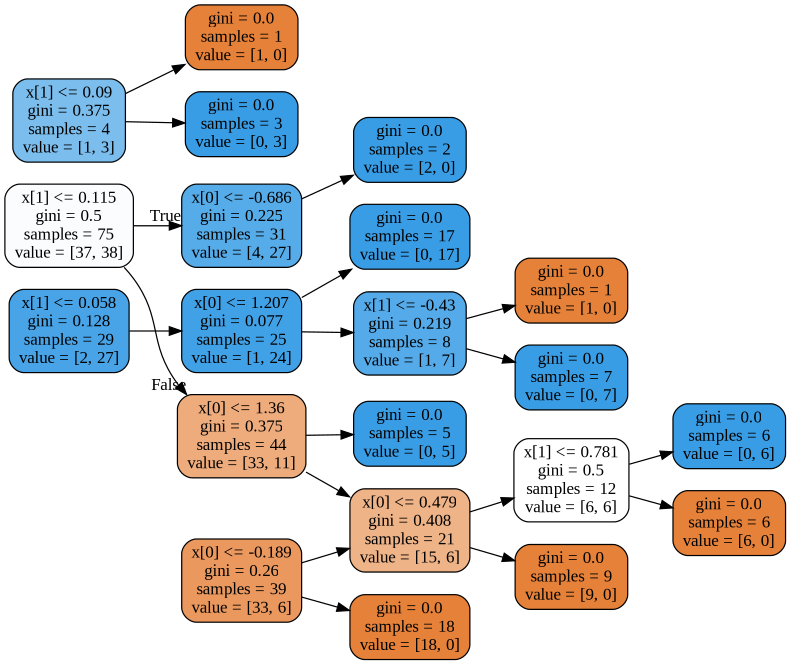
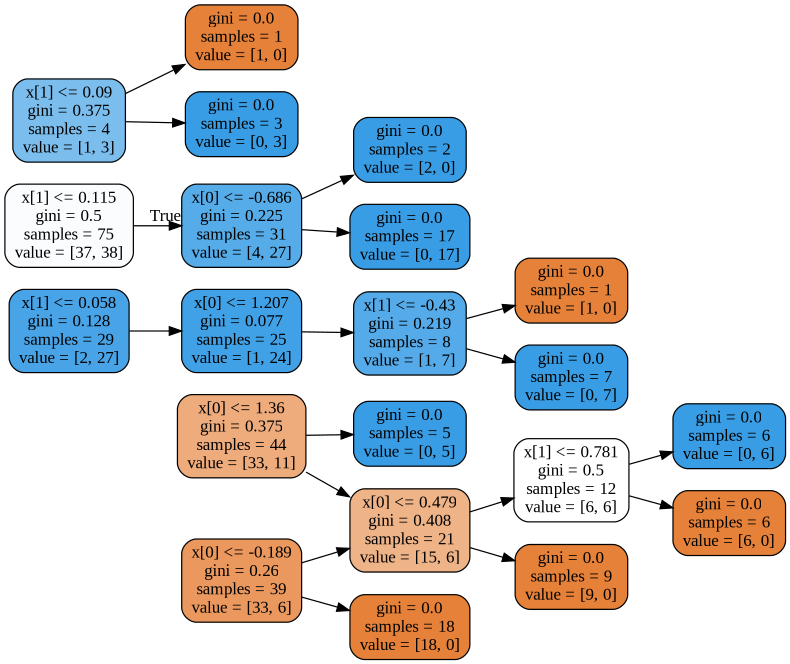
edge "x[0] <= 1.207 gini = 0.077 samples = 25 value = [1, 24]" -> "gini = 0.0 samples = 17 value = [0, 17]": now "x[0] <= -0.686 gini = 0.225 samples = 31 value = [4, 27]" -> "gini = 0.0 samples = 17 value = [0, 17]"
edge "x[1] <= 0.115 gini = 0.5 samples = 75 value = [37, 38]" -> "x[0] <= 1.36 gini = 0.375 samples = 44 value = [33, 11]": removed
